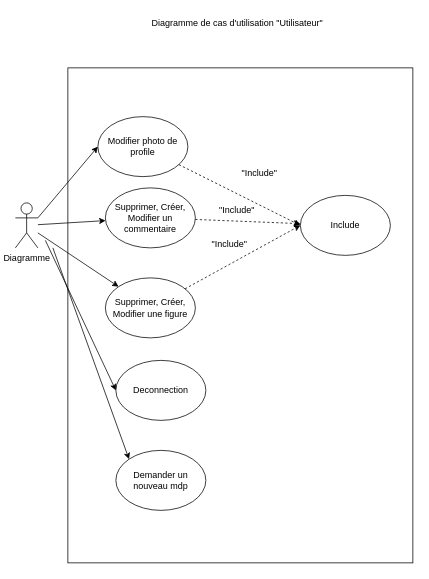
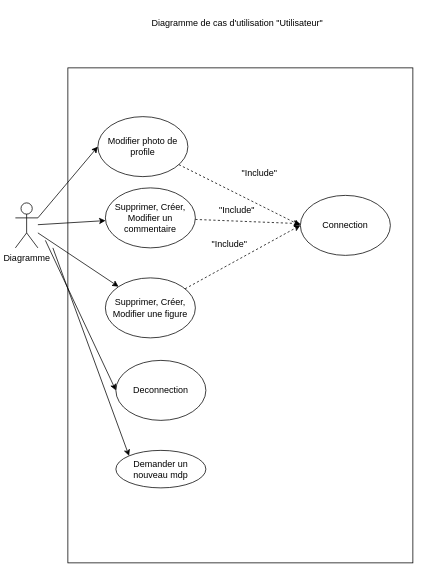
node "Include": label "Include" -> "Connection"
node "Demander un nouveau mdp": size 90x60 -> 90x38
